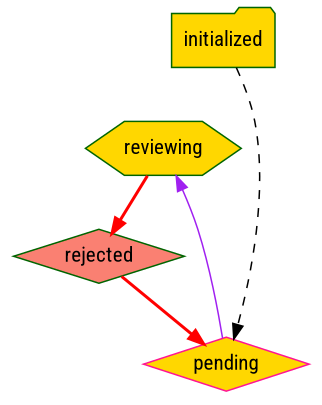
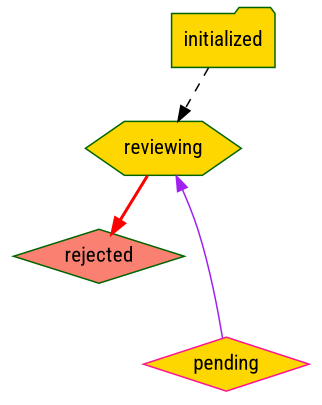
edge "initialized" -> "pending": now "initialized" -> "reviewing"
edge "rejected" -> "pending": removed
